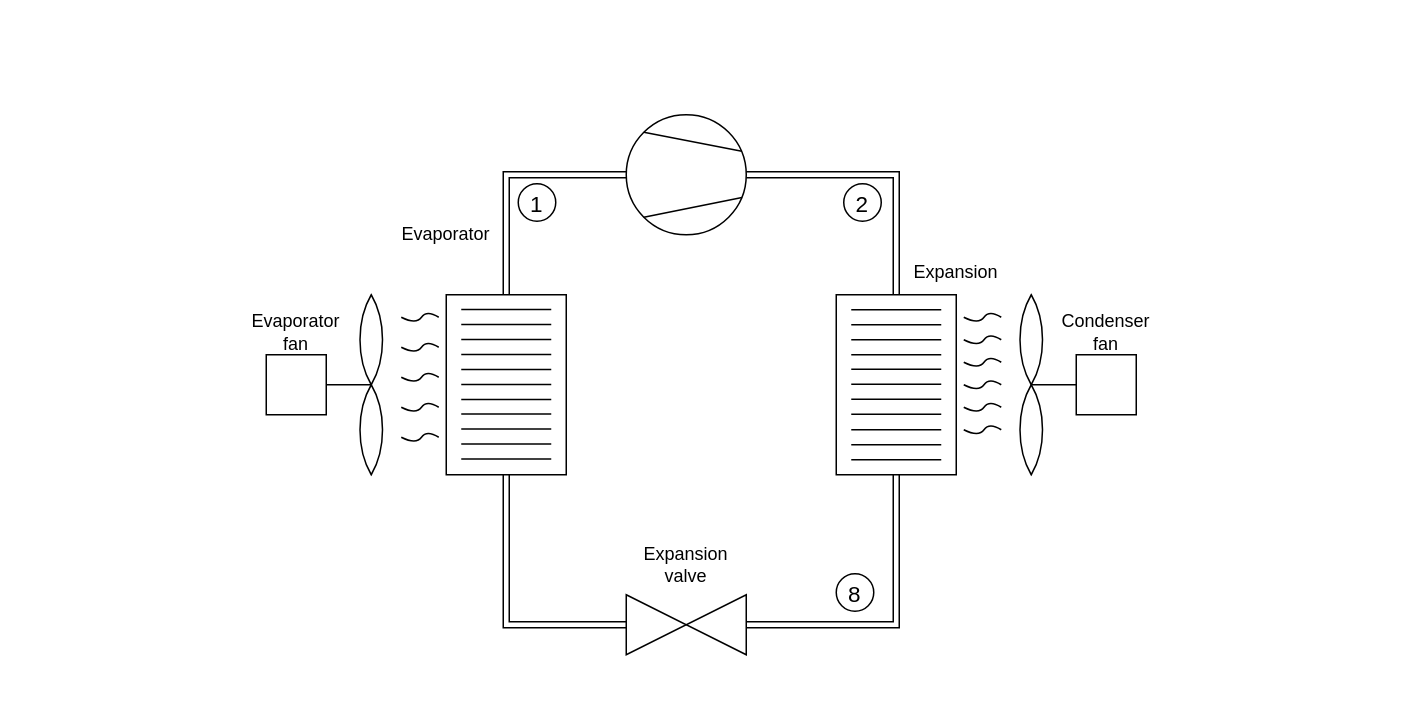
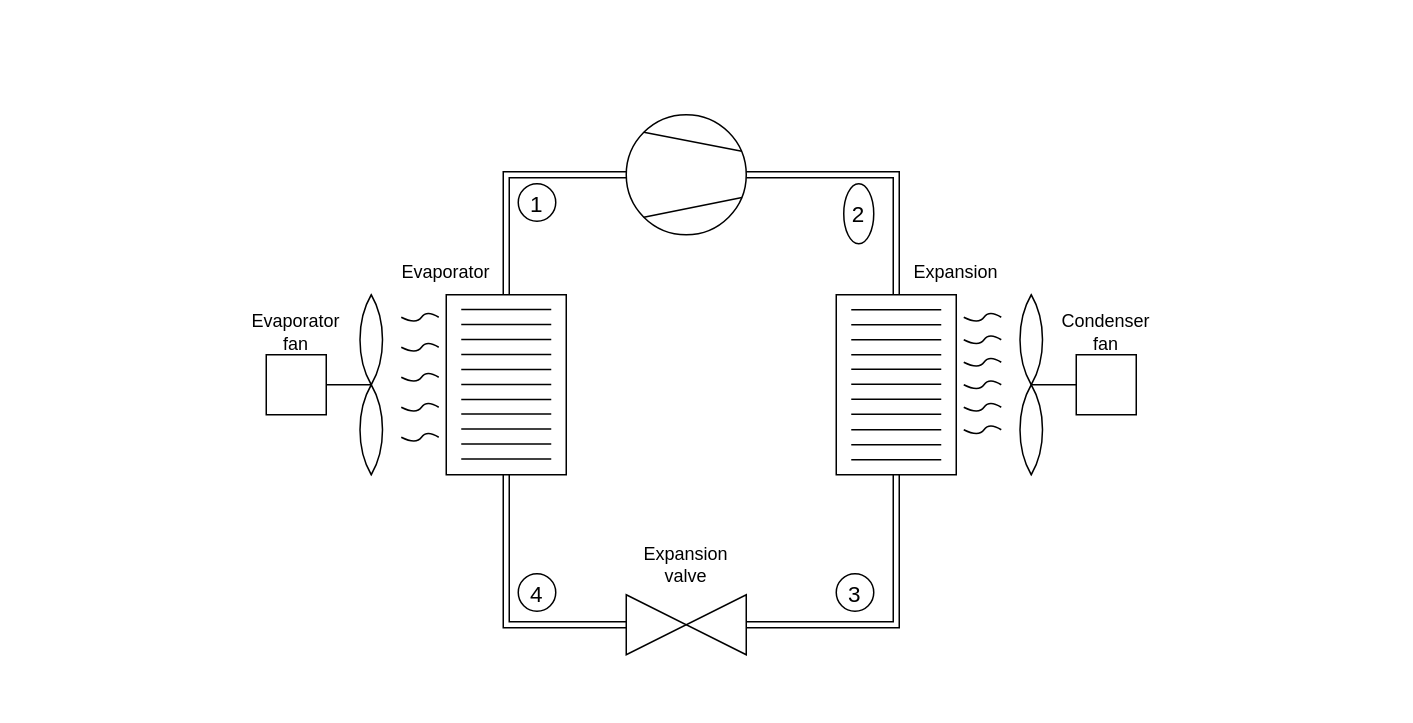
node "2": size 38x38 -> 30x60
node "Evaporator": moved (446, 235) -> (446, 272)
node "4": added
node "8": label "8" -> "3"
